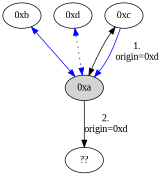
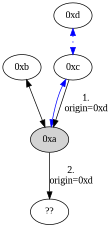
edge "0xc" -- "0xa": color black -> blue
edge "0xc" -> "0xa": color blue -> black
edge "0xb" -- "0xa": color blue -> black
edge "0xd" -- "0xa": now "0xd" -- "0xc"
